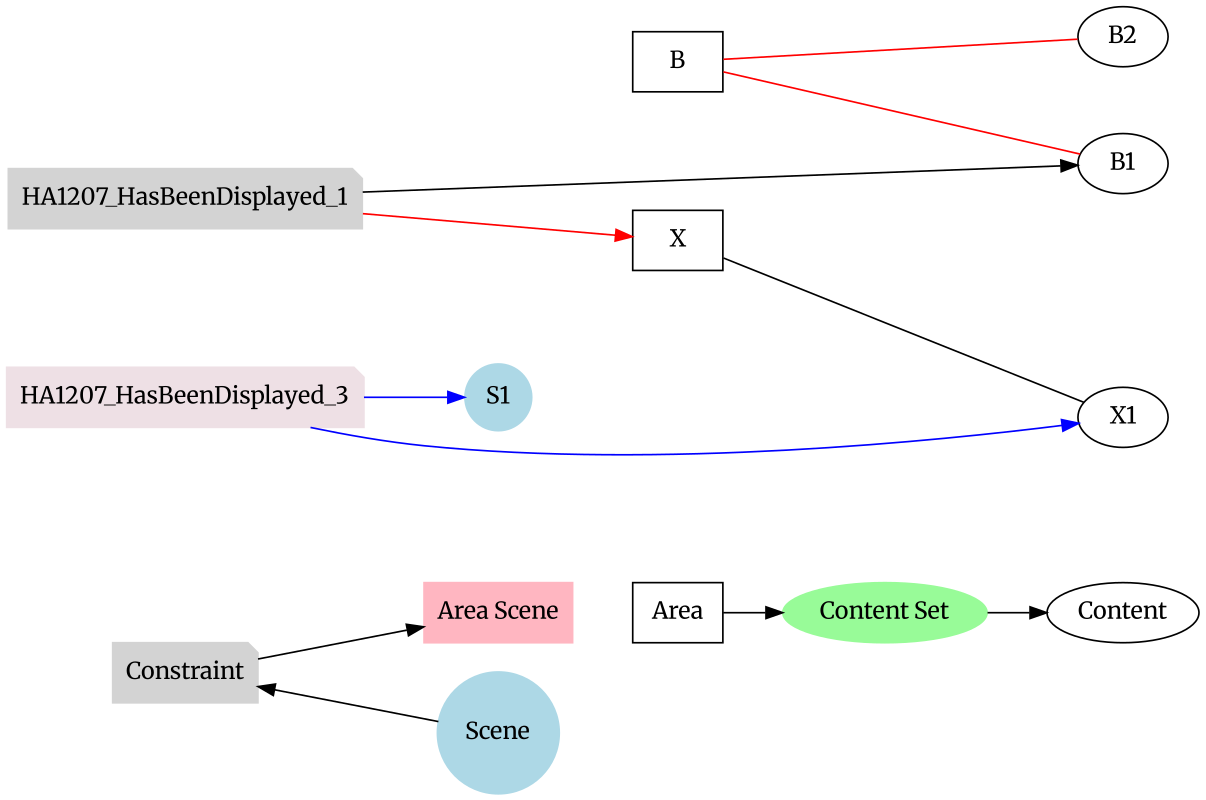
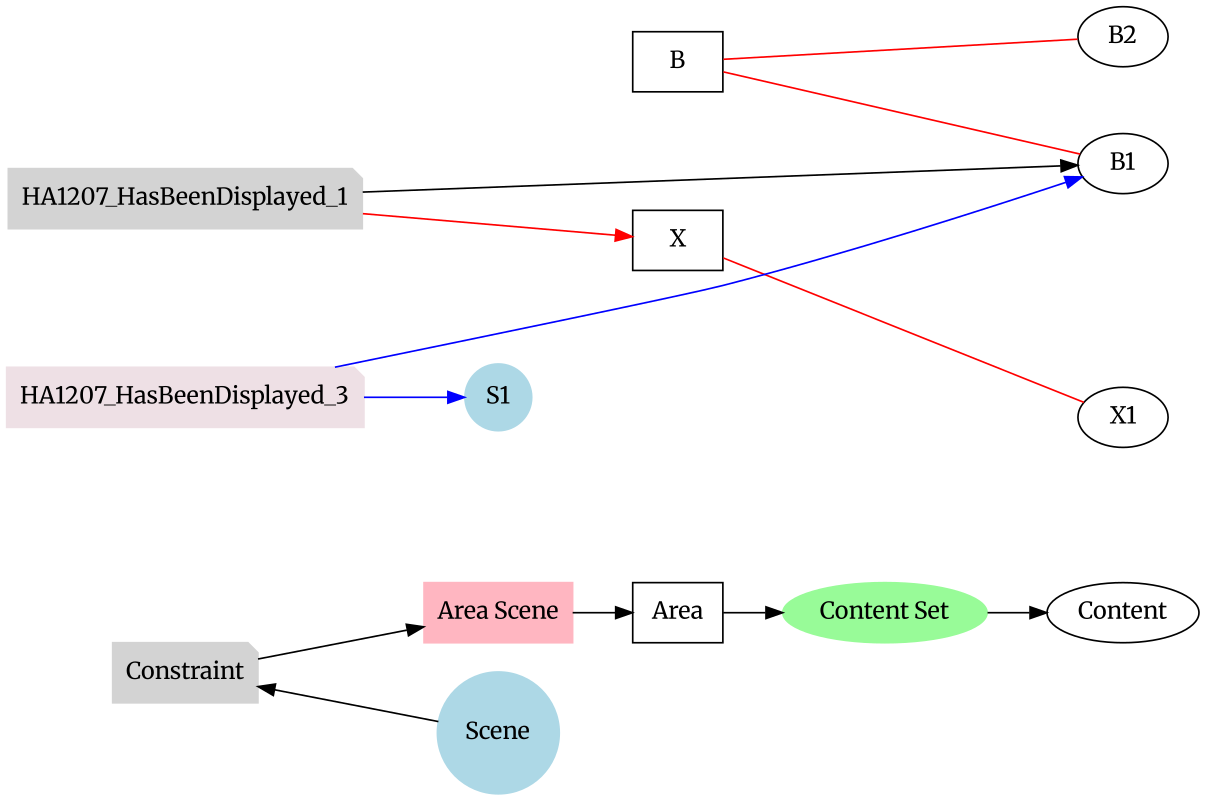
edge "X" -- "X1": color black -> red
edge "HA1207_HasBeenDisplayed_3" -> "X1": now "HA1207_HasBeenDisplayed_3" -> "B1"
edge "Area Scene" -> "Area": added
